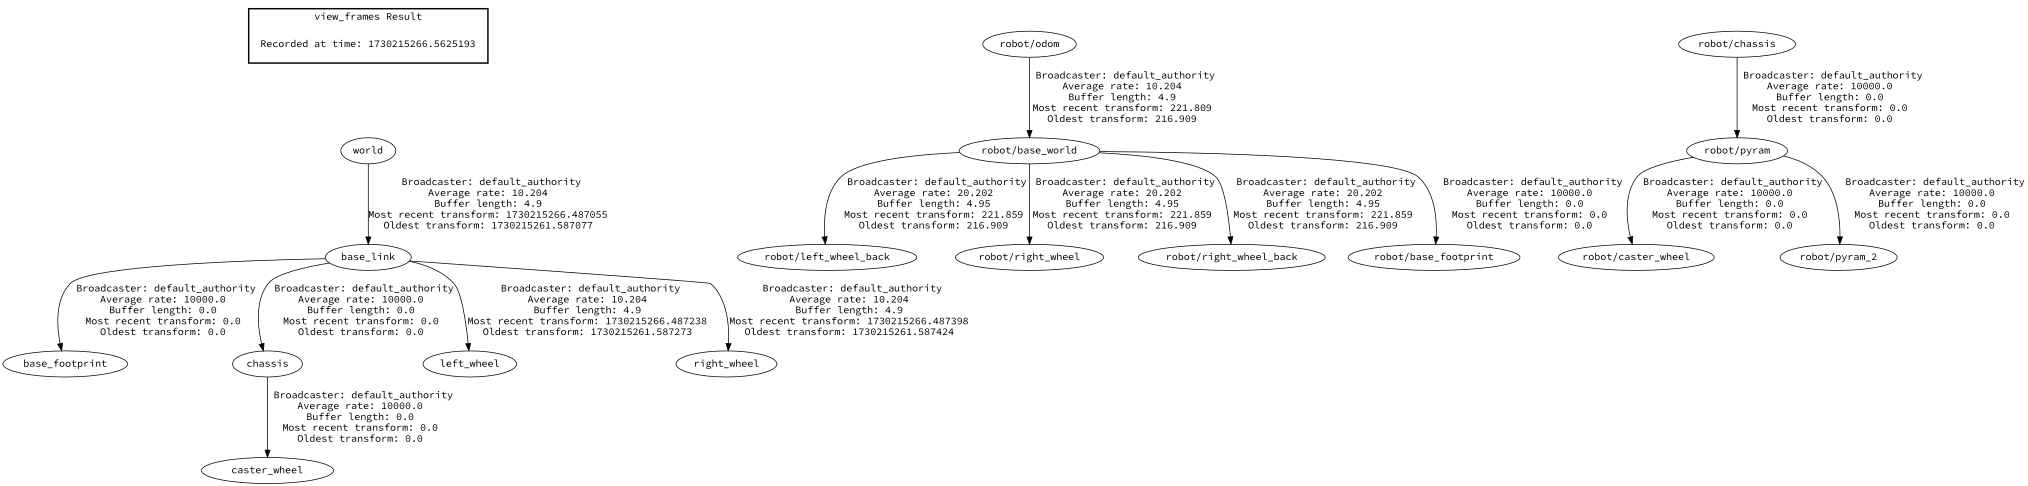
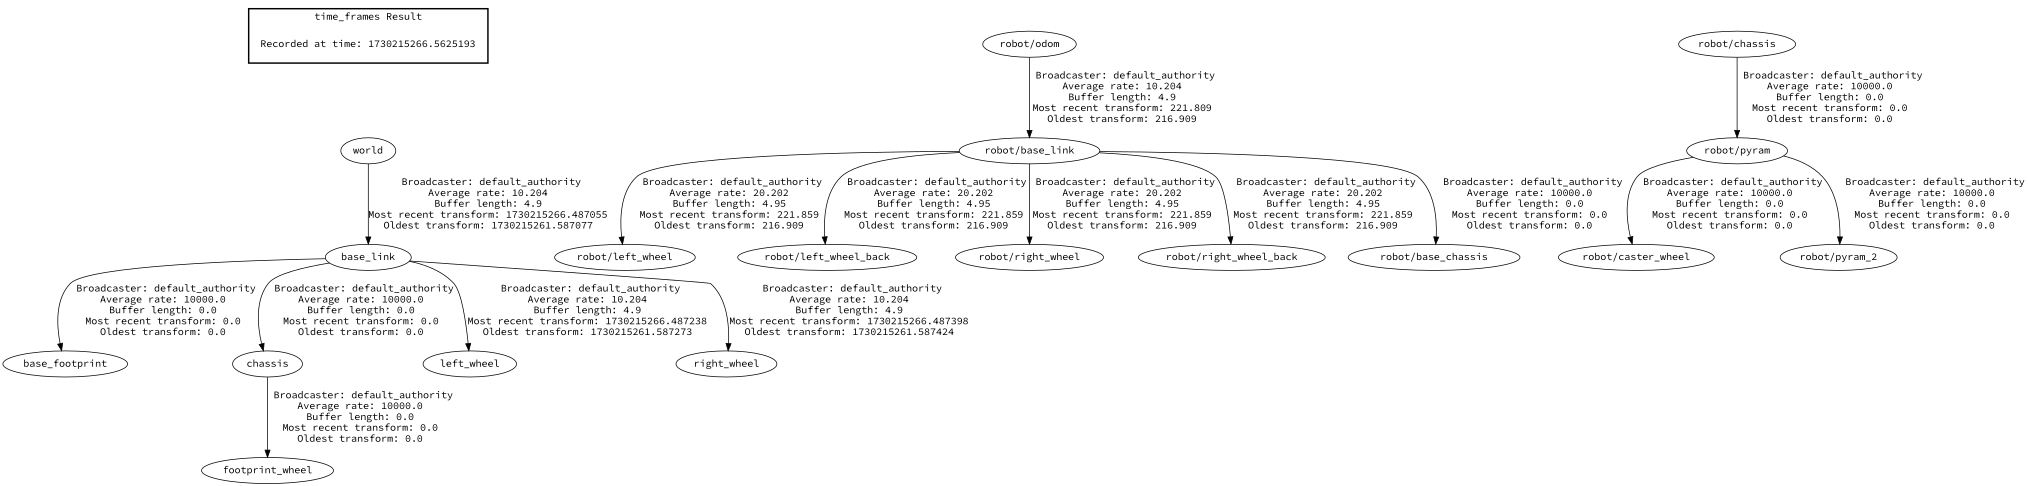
cluster "view_frames Result": label "view_frames Result" -> "time_frames Result"
node "robot/base_world": label "robot/base_world" -> "robot/base_link"
node "robot/left_wheel": added
node "robot/base_footprint": label "robot/base_footprint" -> "robot/base_chassis"
node "caster_wheel": label "caster_wheel" -> "footprint_wheel"
